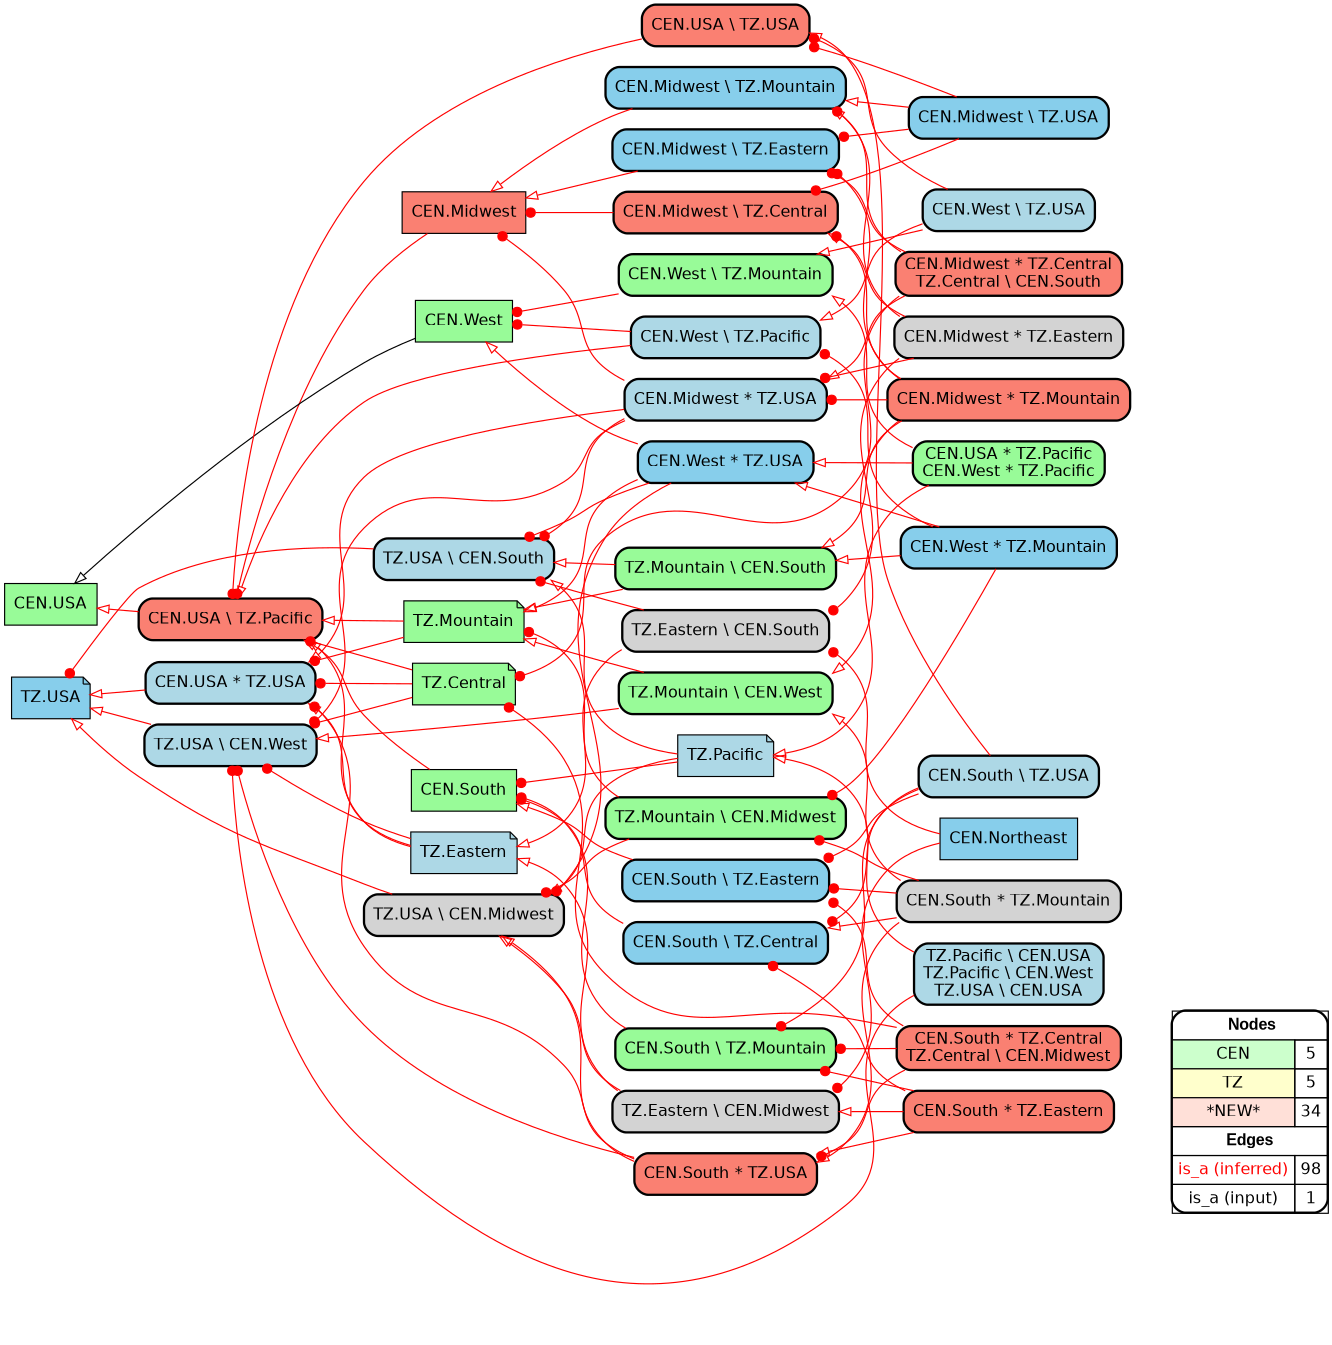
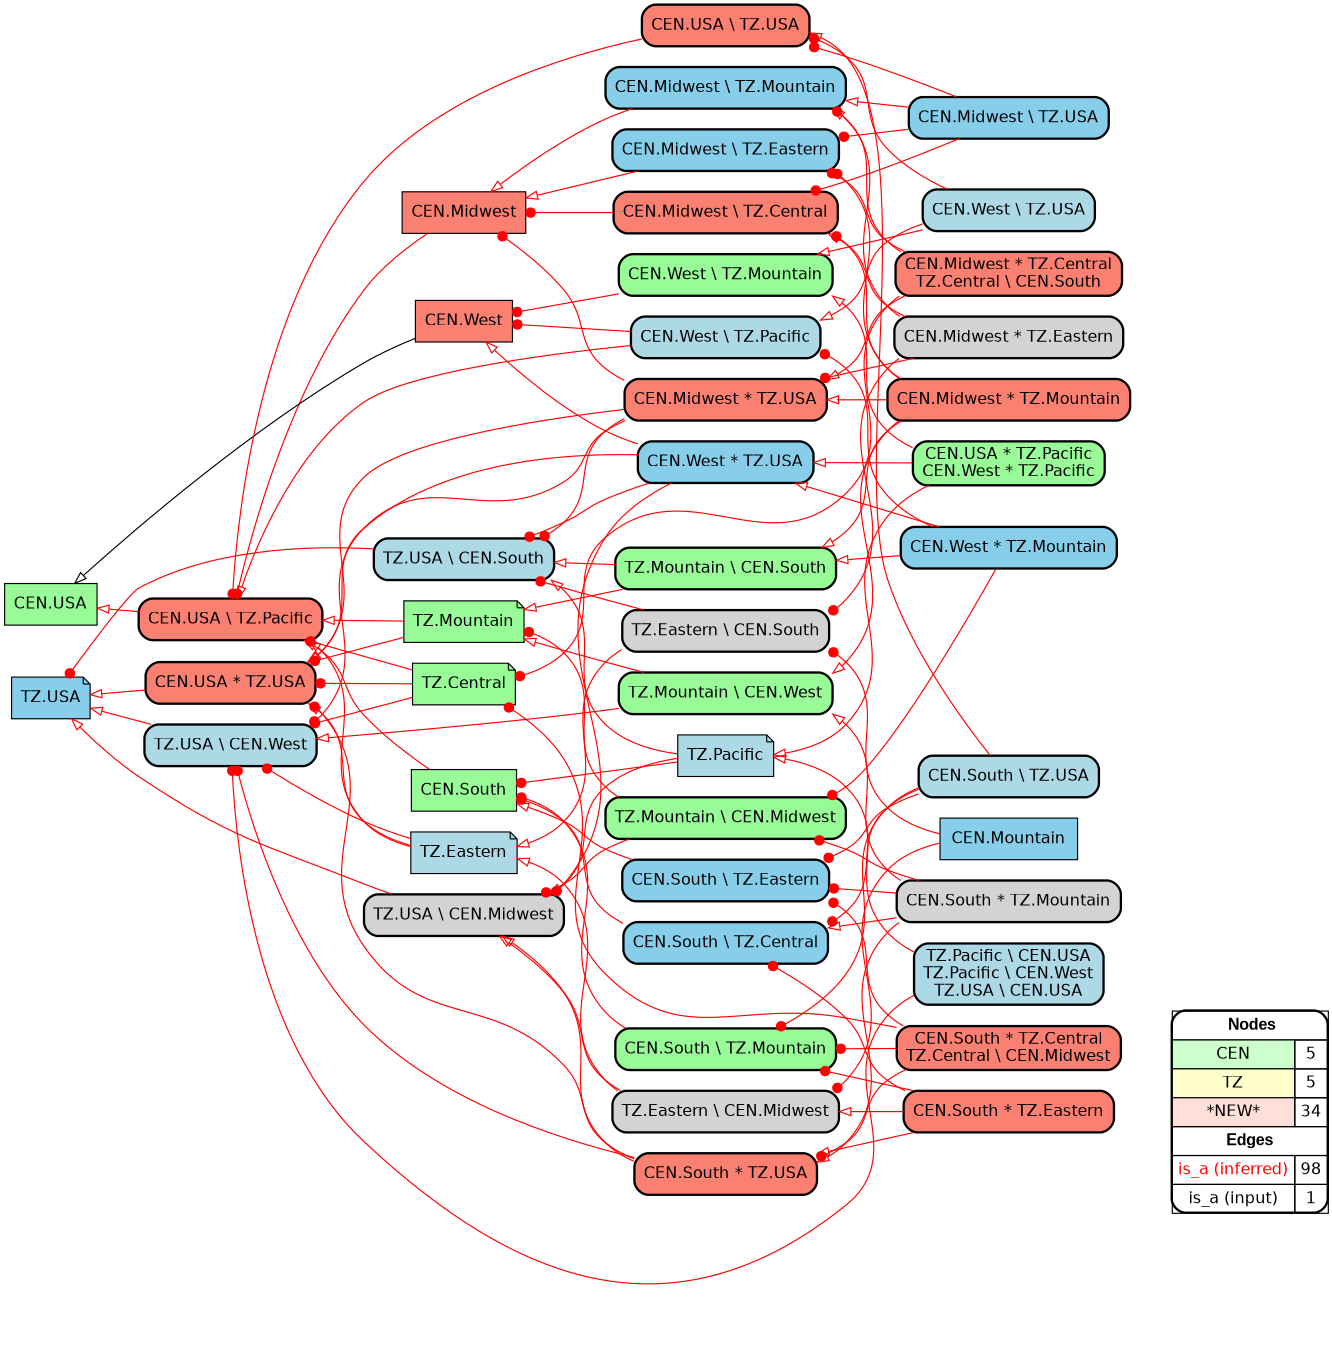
node "CEN.West": fillcolor palegreen -> salmon
node "CEN.Midwest * TZ.USA": fillcolor lightblue -> salmon
edge "CEN.Midwest * TZ.Mountain" -> "CEN.Midwest * TZ.USA": arrowhead dot -> onormal
edge "CEN.West * TZ.USA" -> "TZ.Mountain": now "CEN.West * TZ.USA" -> "CEN.USA * TZ.USA"
node "CEN.USA * TZ.USA": fillcolor lightblue -> salmon
node "CEN.Northeast": label "CEN.Northeast" -> "CEN.Mountain"
